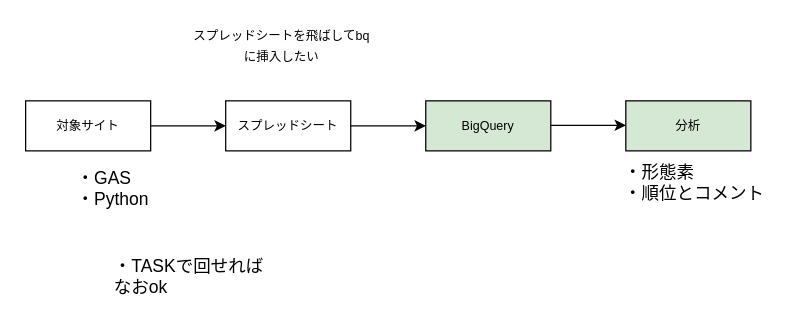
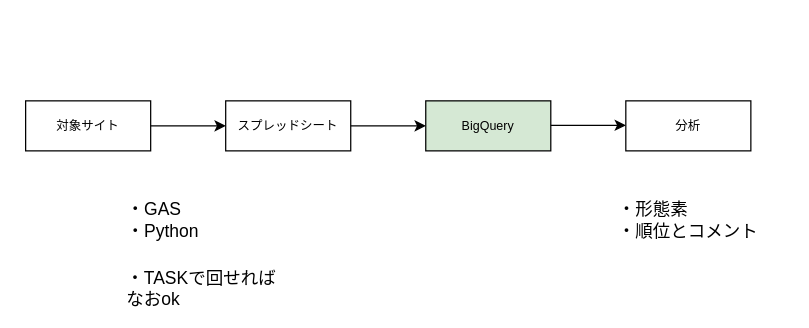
node "スプレッドシートを飛ばしてbqに挿入したい": removed
node "分析": fillcolor #d5e8d4 -> #ffffff
node "・形態素 ・順位とコメント": moved (694, 182) -> (688, 219)
node "・GAS ・Python": moved (113, 188) -> (163, 219)
node "・TASKで回せればなおok": moved (194, 276) -> (207, 288)
